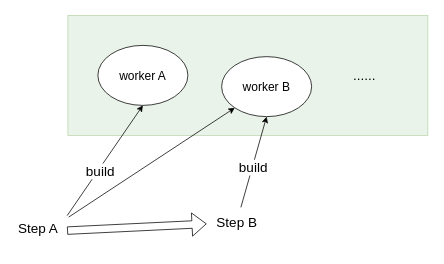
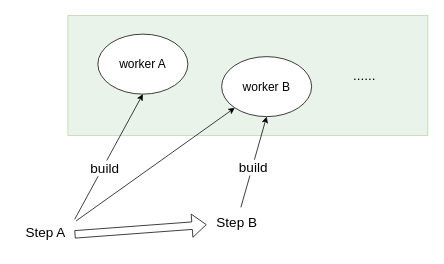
node "worker A": moved (143, 75) -> (143, 64)
node "Step A": moved (38, 229) -> (45, 233)
